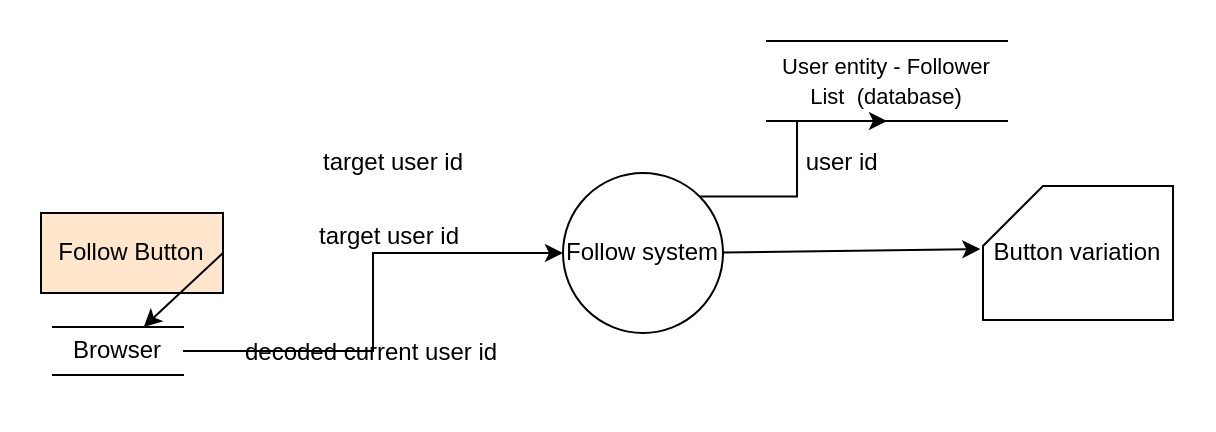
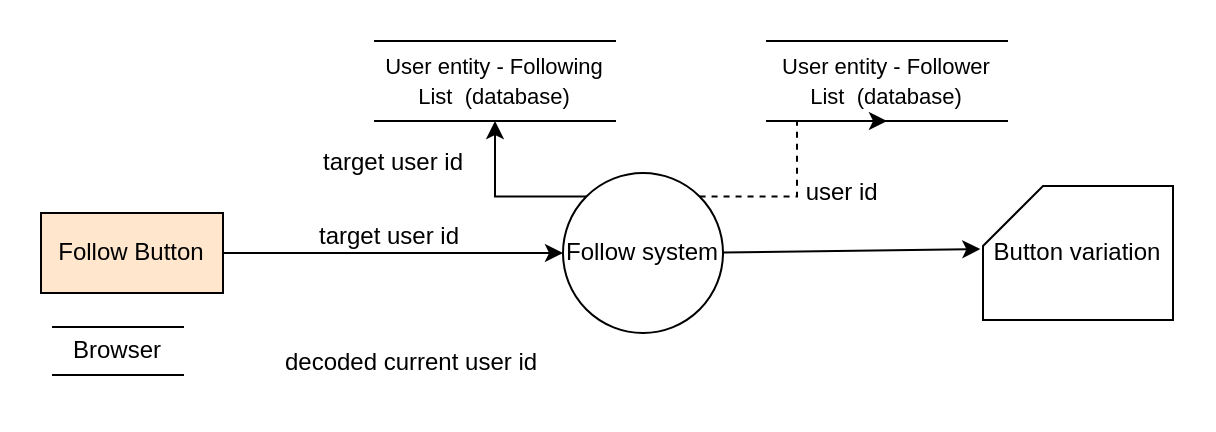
node "User entity - Following List (database)": added
node "user id": moved (845, 163) -> (845, 193)
edge "Follow system" -> "User entity - Following List (database)": added
edge "Follow system" -> "User entity - Follower List (database)": style solid -> dashed
edge "Follow Button" -> "Browser": now "Follow Button" -> "Follow system"
edge "Browser" -> "Follow system": removed
node "decoded current user id": moved (371, 353) -> (411, 363)
